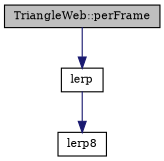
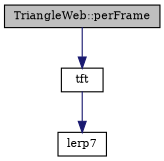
node "lerp": label "lerp" -> "tft"
node "lerp8": label "lerp8" -> "lerp7"
